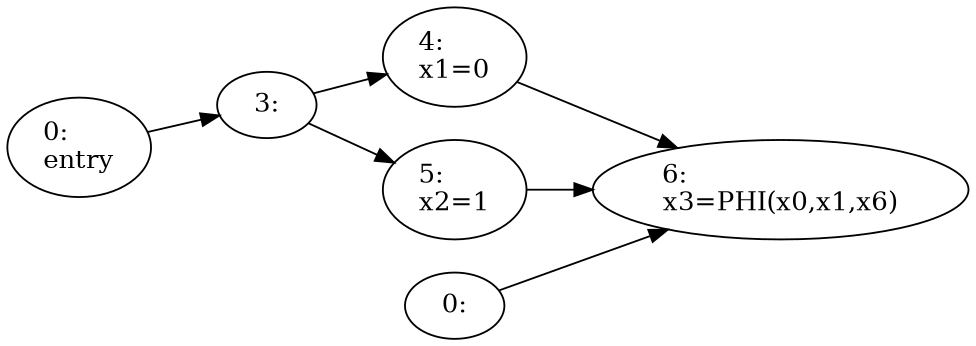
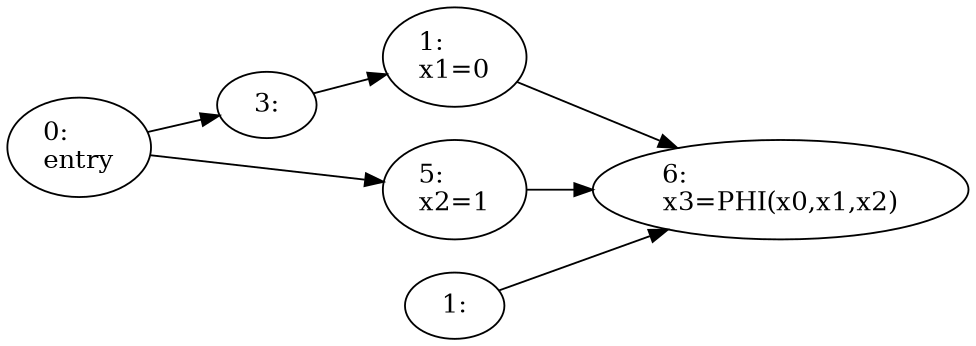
node "4: x1=0": label "4: x1=0" -> "1: x1=0"
edge "3:" -> "5: x2=1": now "0: entry" -> "5: x2=1"
node "6: x3=PHI(x0,x1,x6)": label "6: x3=PHI(x0,x1,x6)" -> "6: x3=PHI(x0,x1,x2)"
node "0:": label "0:" -> "1:"
